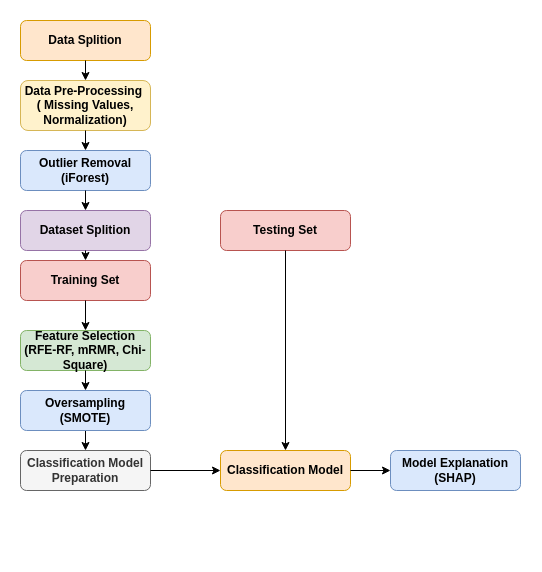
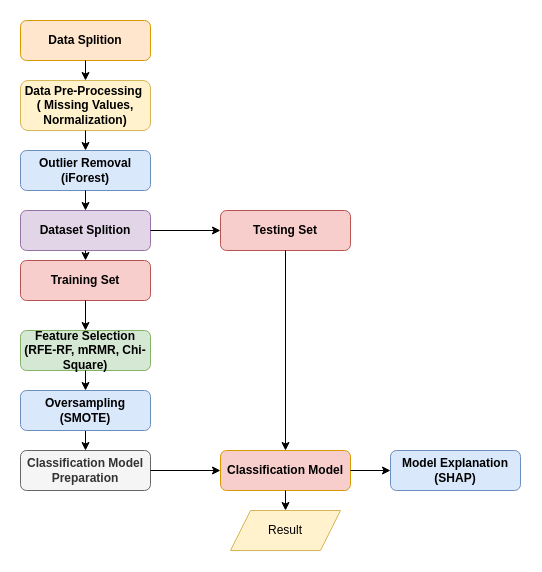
edge "Dataset Splition" -> "Testing Set": added
node "Classification Model": fillcolor #ffe6cc -> #f8cecc
edge "Classification Model" -> "Result": added
node "Result": added
